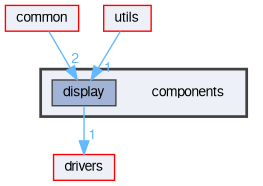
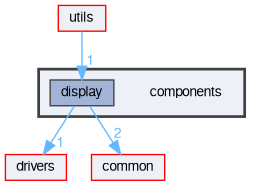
edge "common" -> "display": reversed
